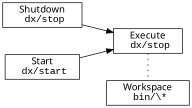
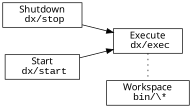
node "Execute": text "dx/stop" -> "dx/exec"
